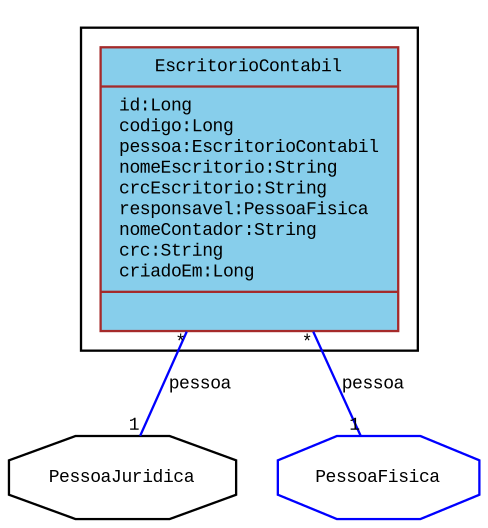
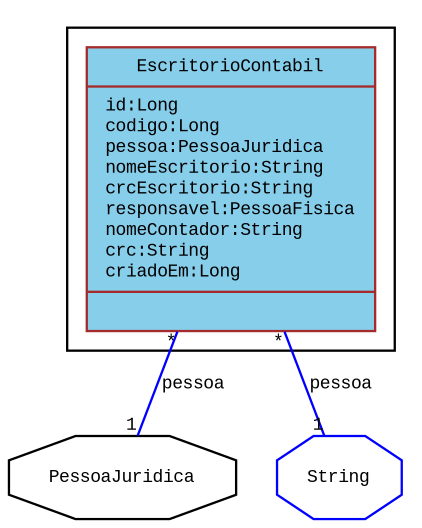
node "EscritorioContabil": text "pessoa:EscritorioContabil" -> "pessoa:PessoaJuridica"
node "PessoaFisica": label "PessoaFisica" -> "String"
